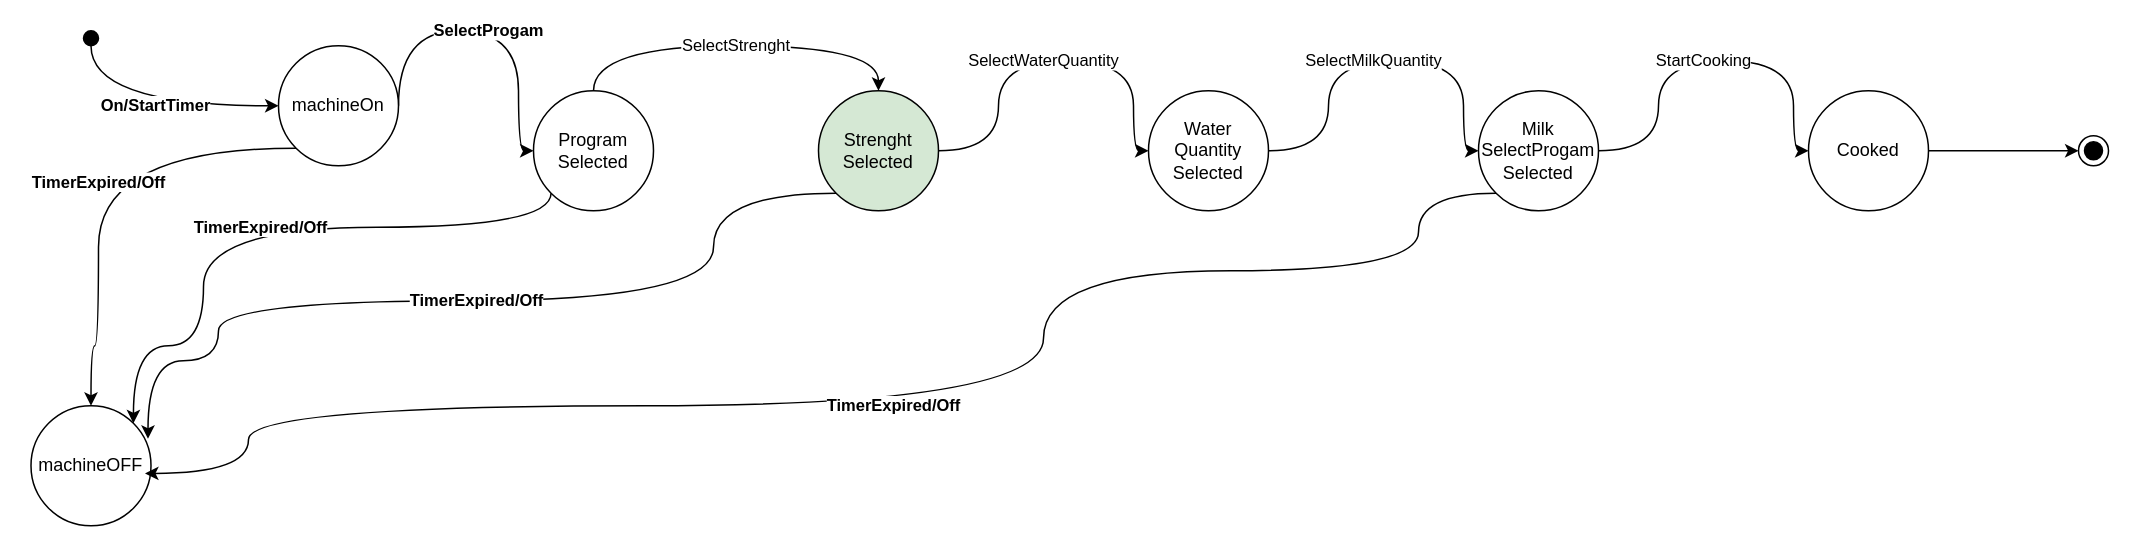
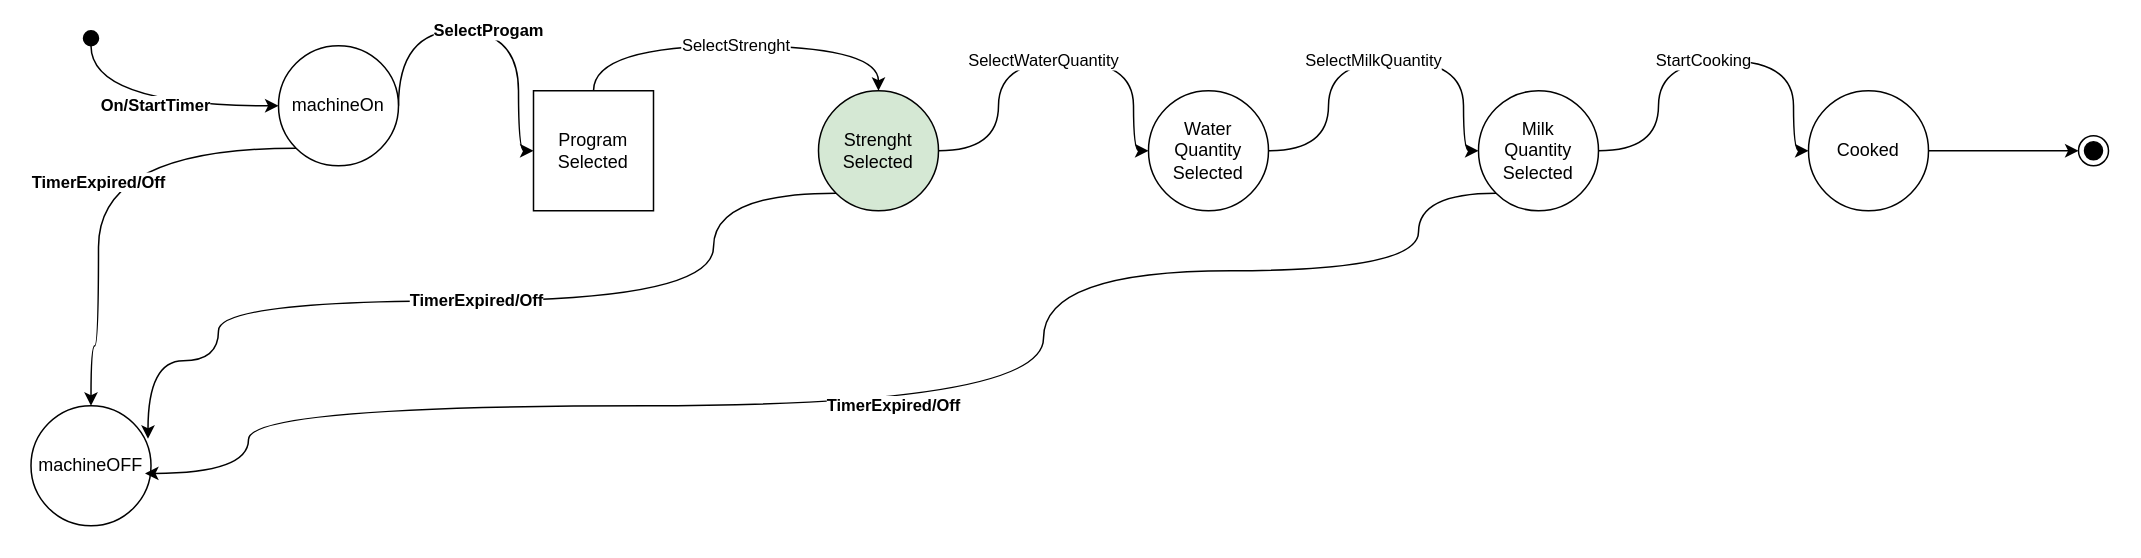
node "Program Selected": shape ellipse -> rectangle
node "Milk SelectProgam Selected": label "Milk SelectProgam Selected" -> "Milk Quantity Selected"
edge "Program Selected" -> "machineOFF": removed, label "TimerExpired/Off"
